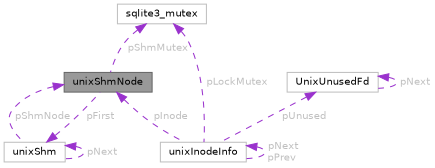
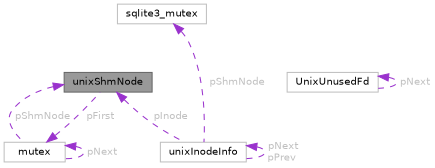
edge "unixShmNode" -> "sqlite3_mutex": removed, label "pShmMutex"
edge "unixInodeInfo" -> "sqlite3_mutex": label " pLockMutex" -> " pShmNode"
edge "unixInodeInfo" -> "UnixUnusedFd": removed, label "pUnused"
node "unixShm": label "unixShm" -> "mutex"
